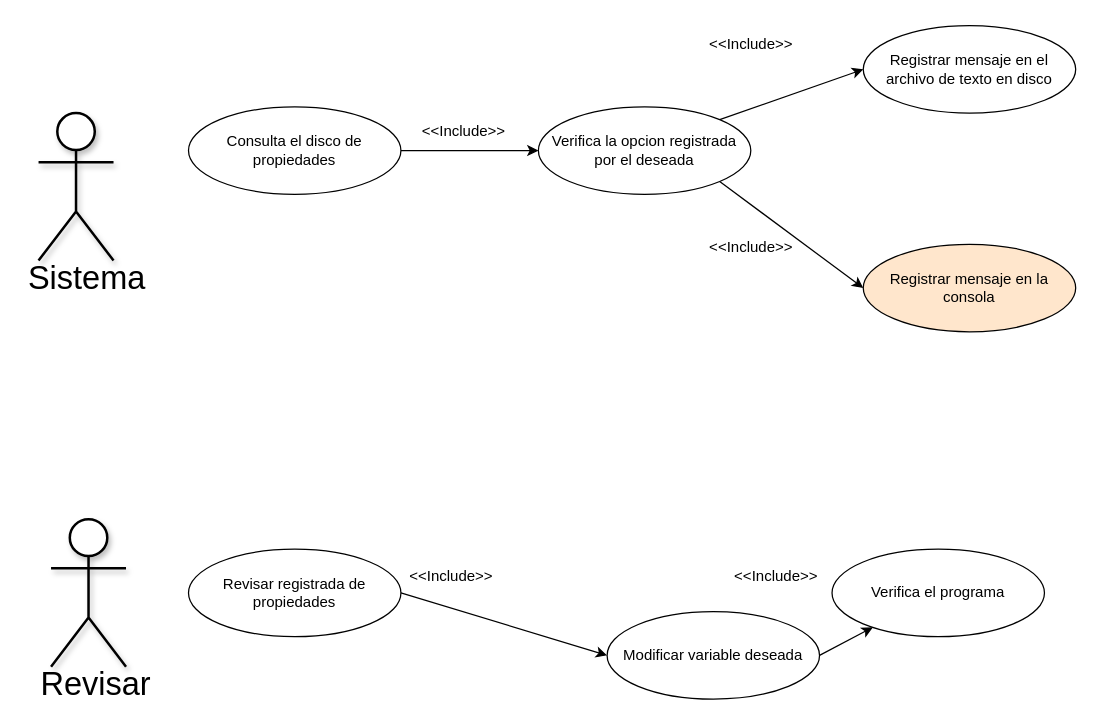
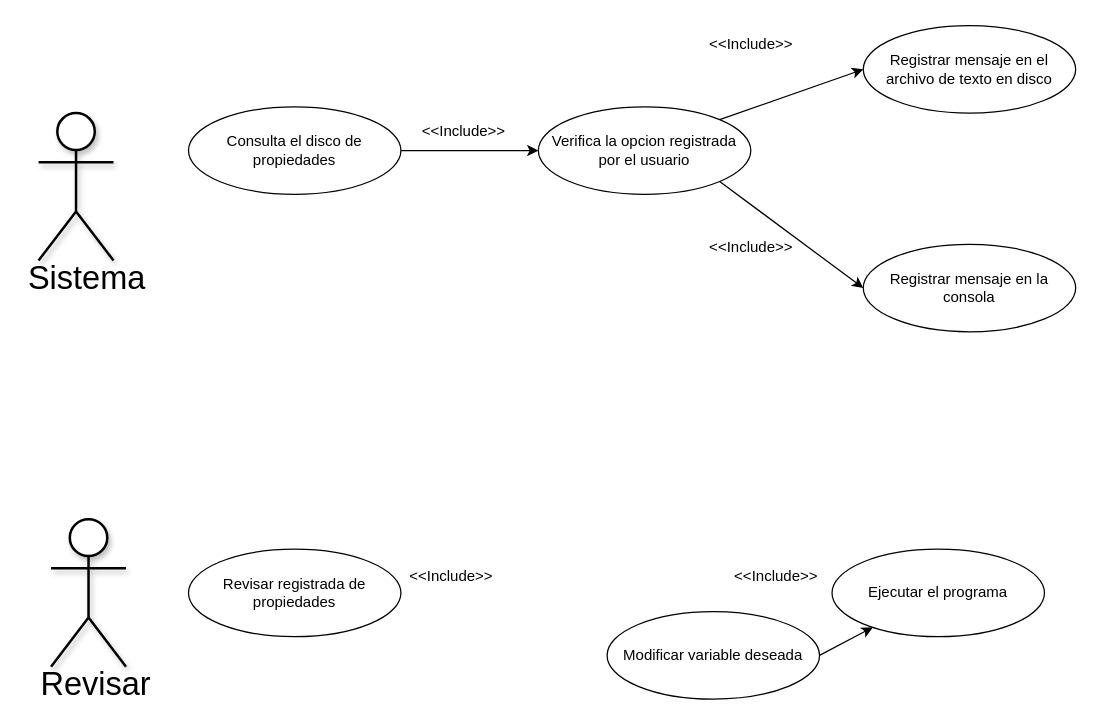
node "Verifica la opcion registrada por el deseada": label "Verifica la opcion registrada por el deseada" -> "Verifica la opcion registrada por el usuario"
node "Registrar mensaje en la consola": fillcolor #ffe6cc -> #ffffff
node "Verifica el programa": label "Verifica el programa" -> "Ejecutar el programa"
edge "Revisar registrada de propiedades" -> "Modificar variable deseada": removed
